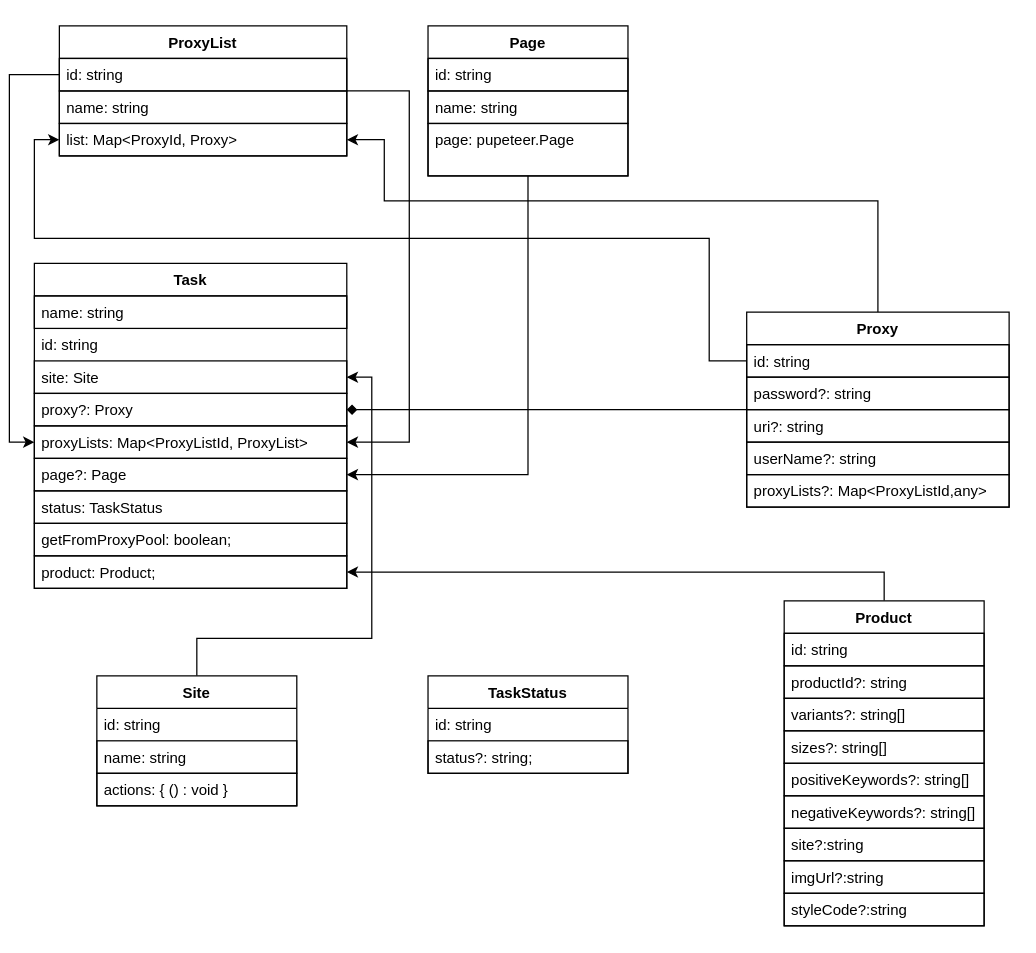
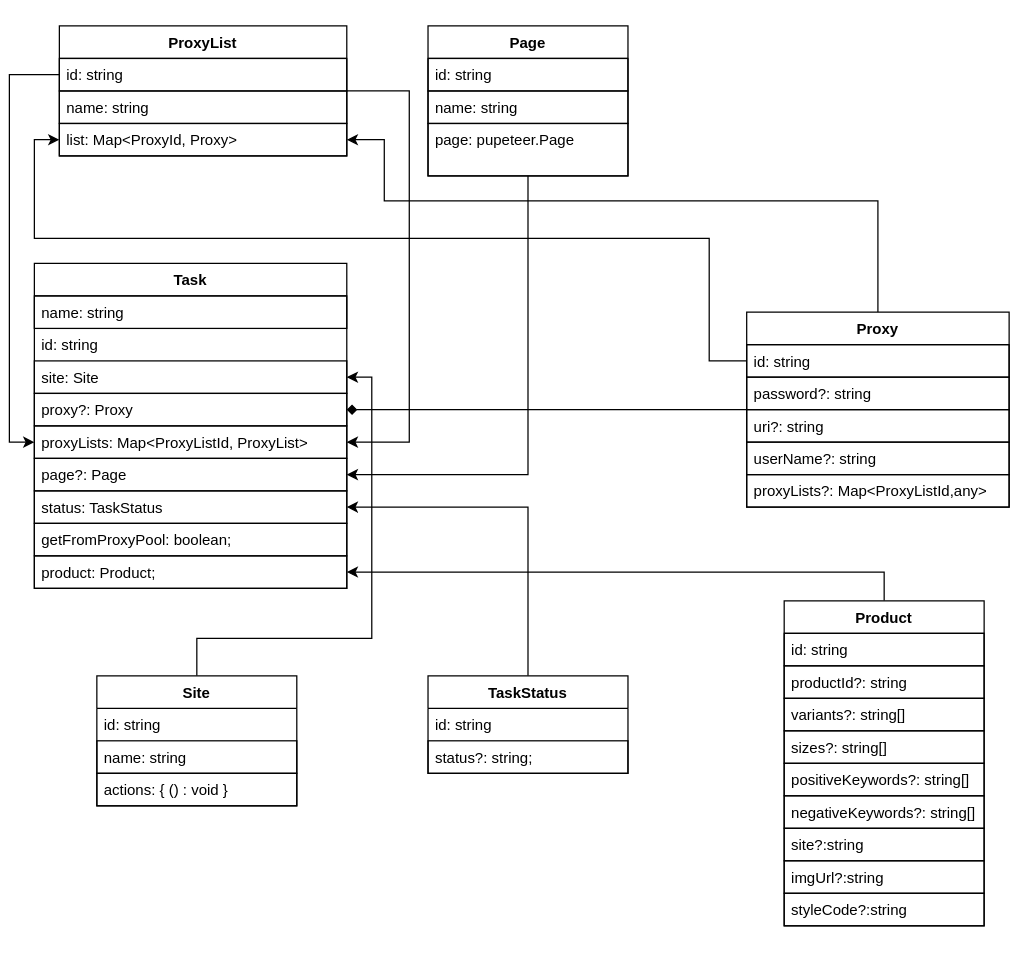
edge "TaskStatus" -> "status: TaskStatus": added
